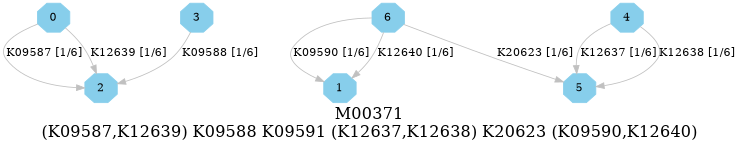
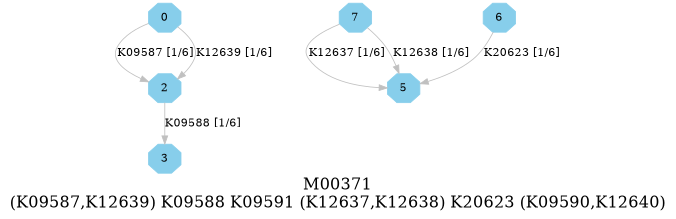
node "4": label "4" -> "7"
edge "3" -> "2": reversed
node "1": removed
